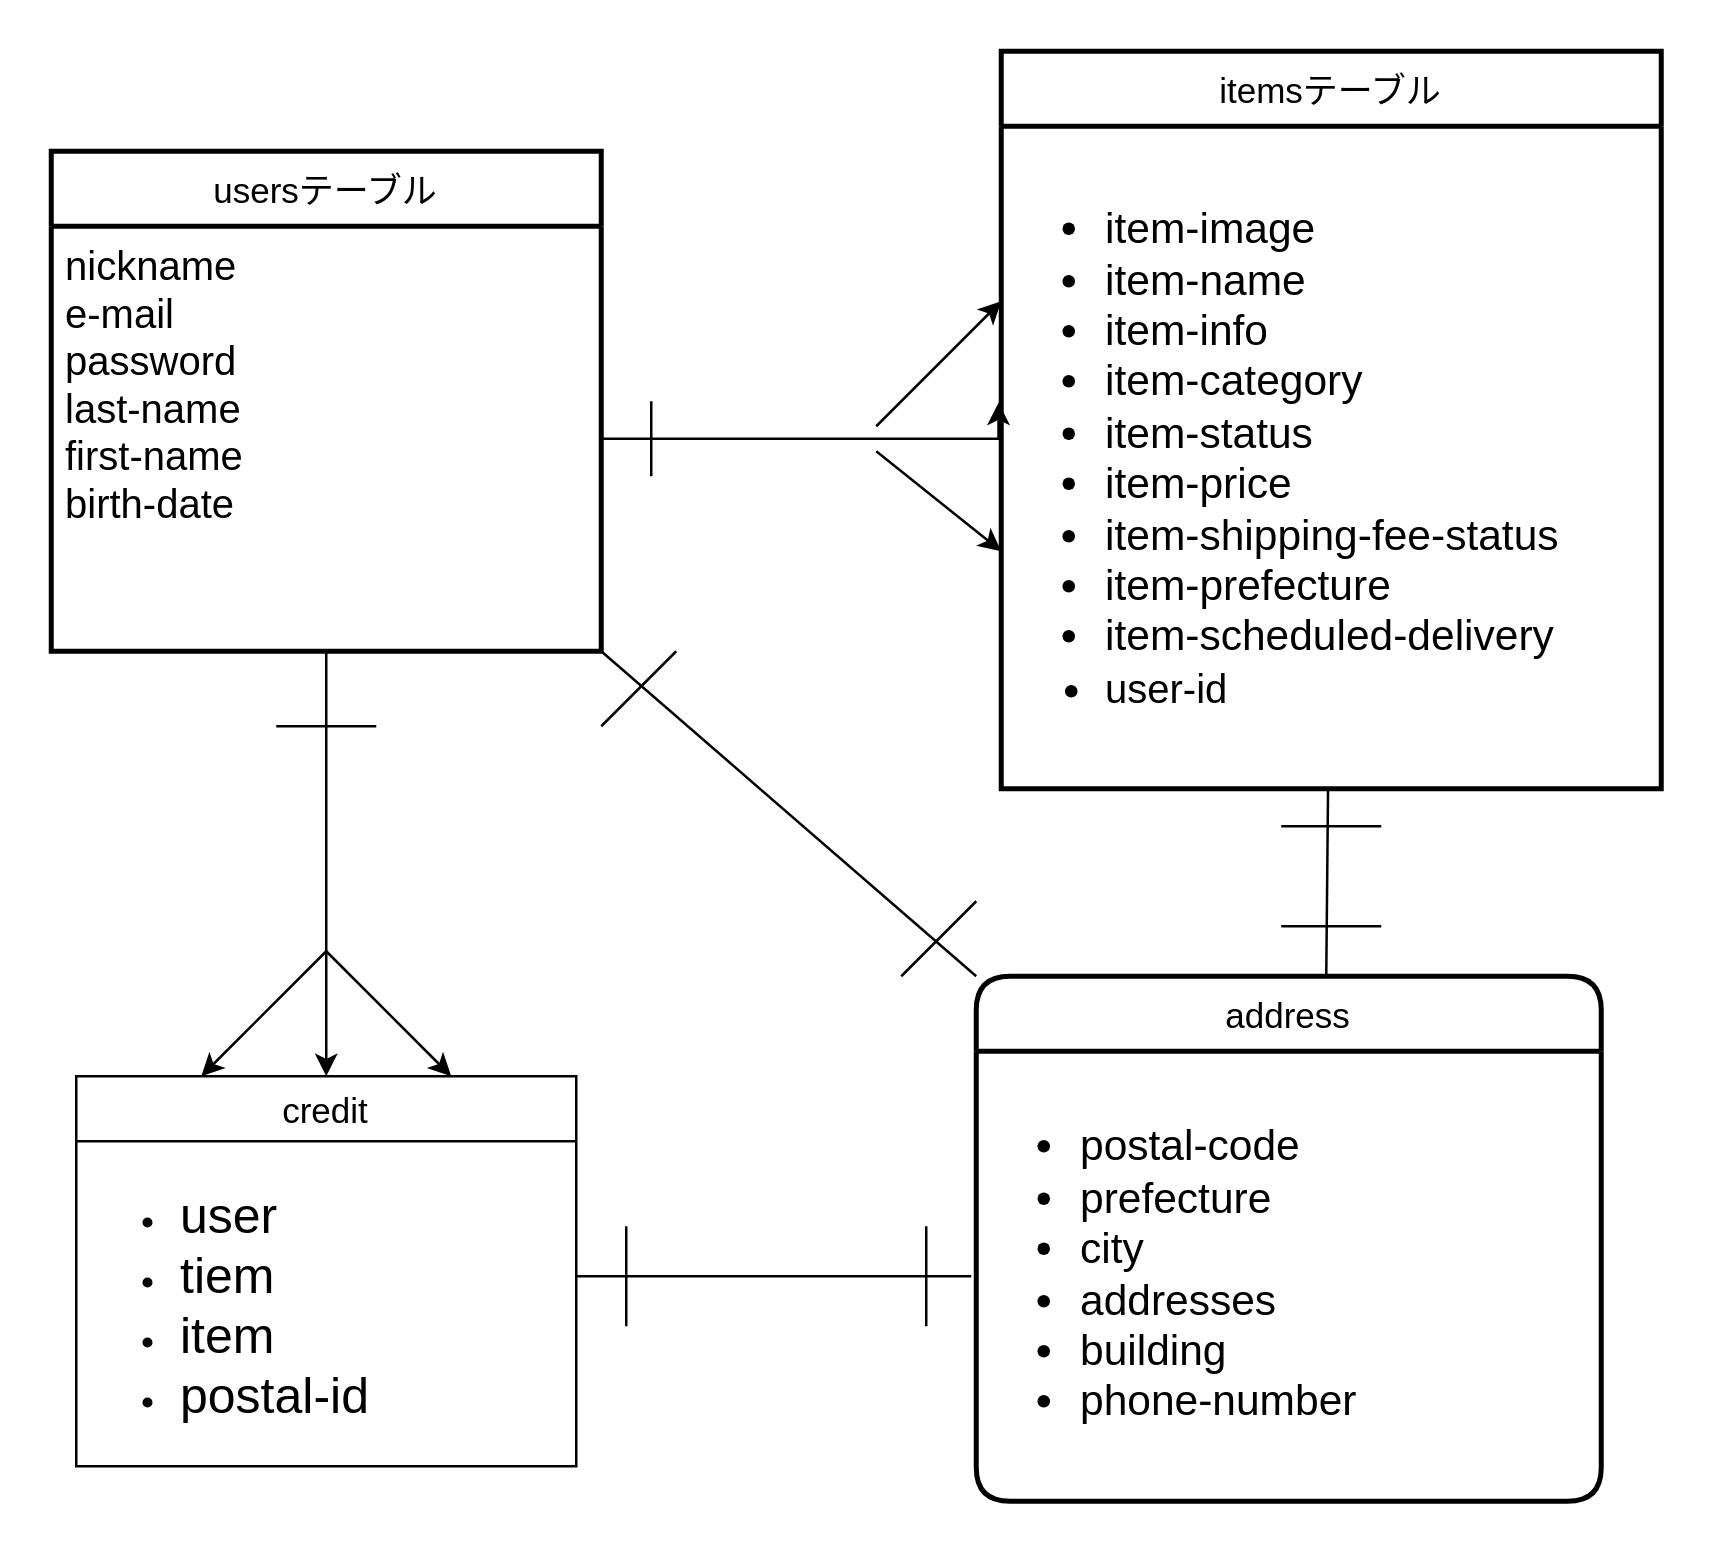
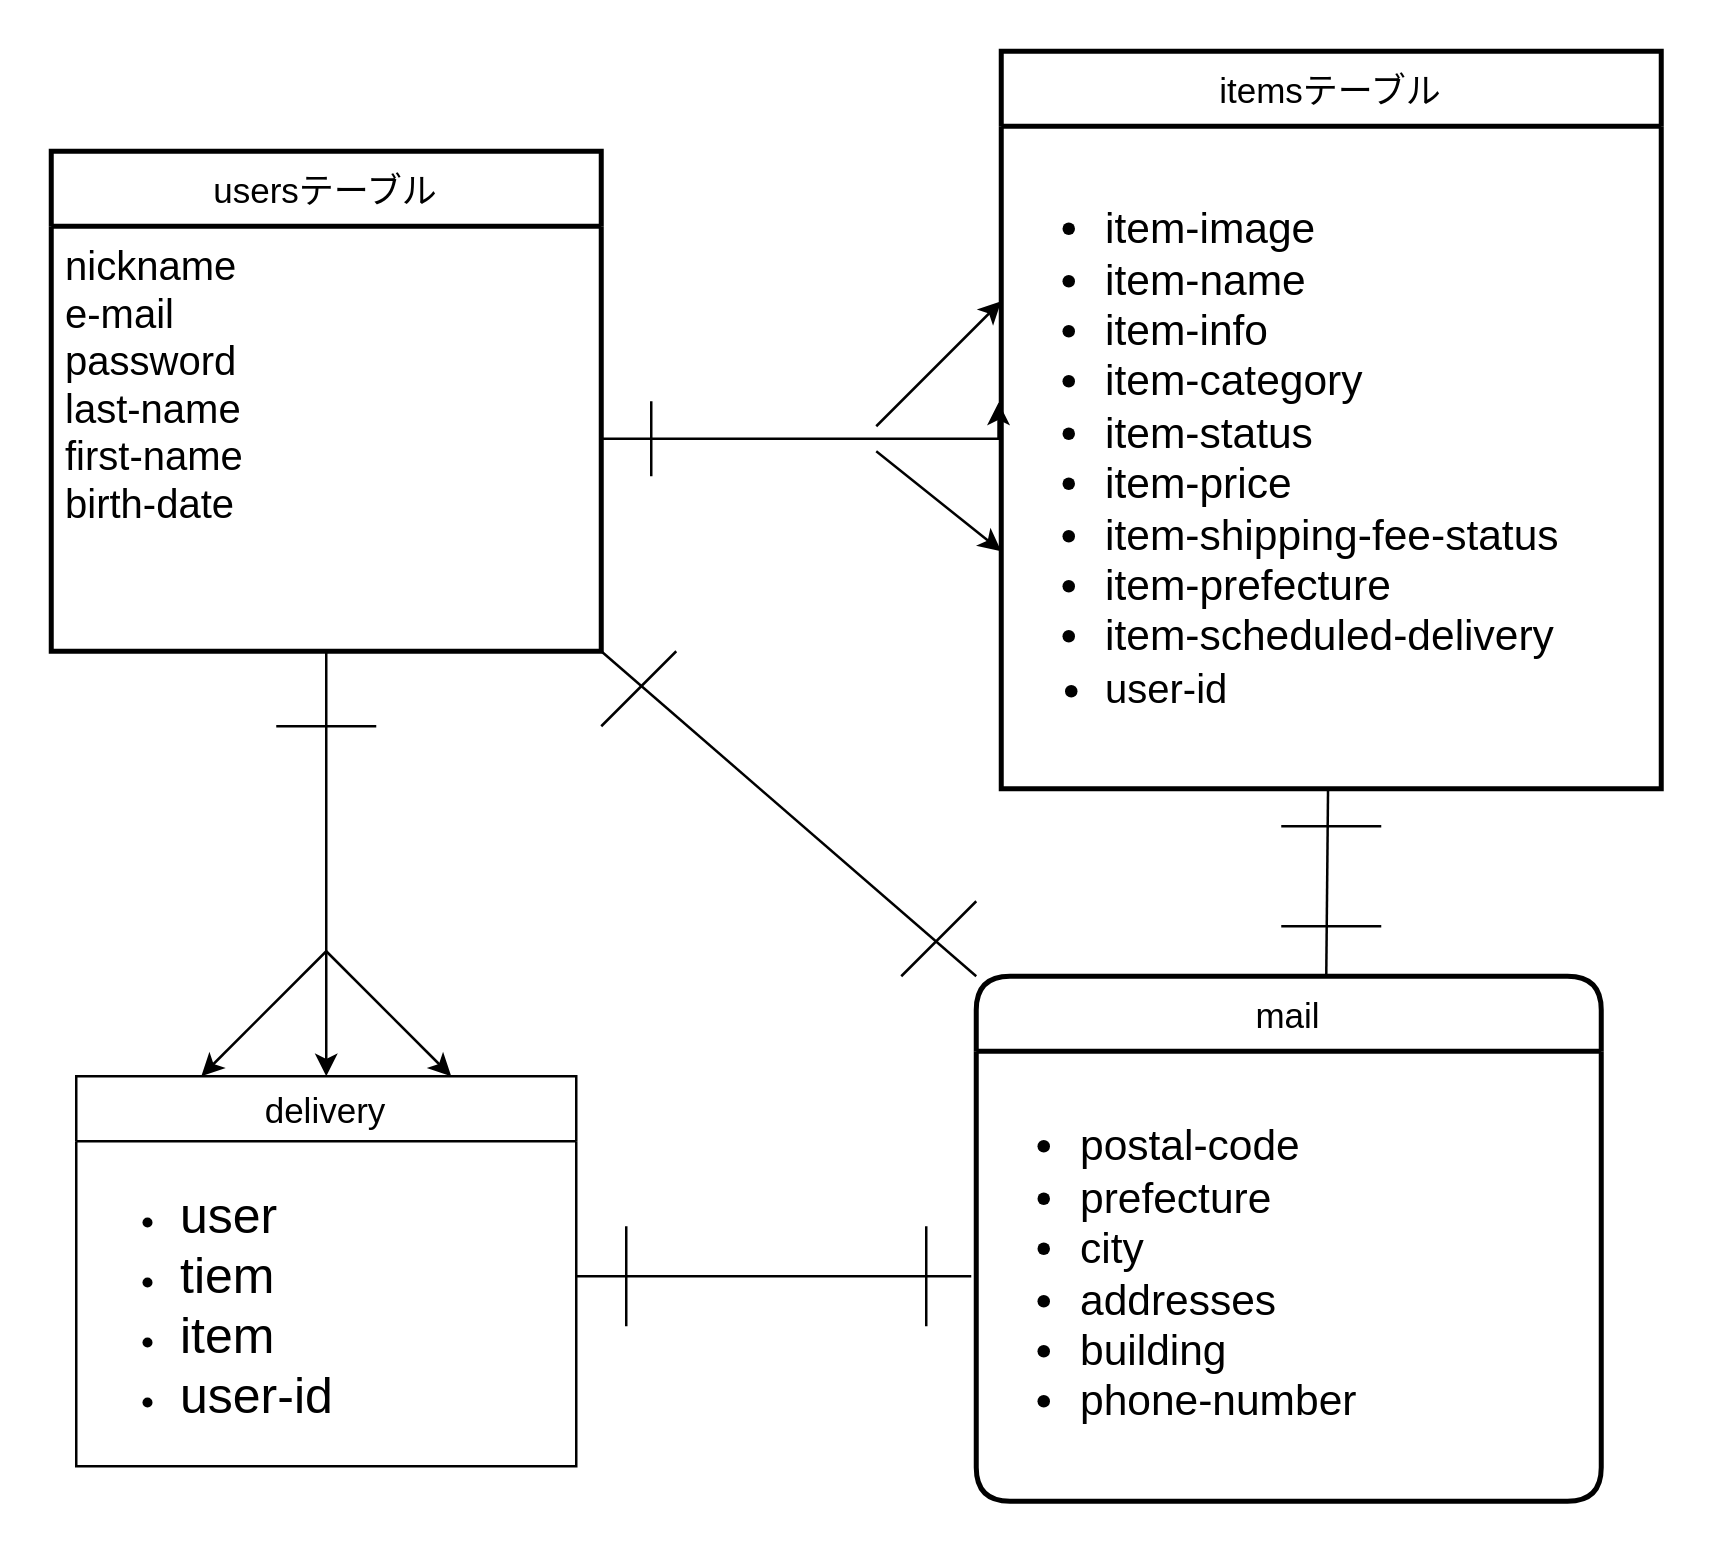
node "address": label "address" -> "mail"
node "credit": label "credit" -> "delivery"
node "user tiem item postal-id": label "user tiem item postal-id" -> "user tiem item user-id"
